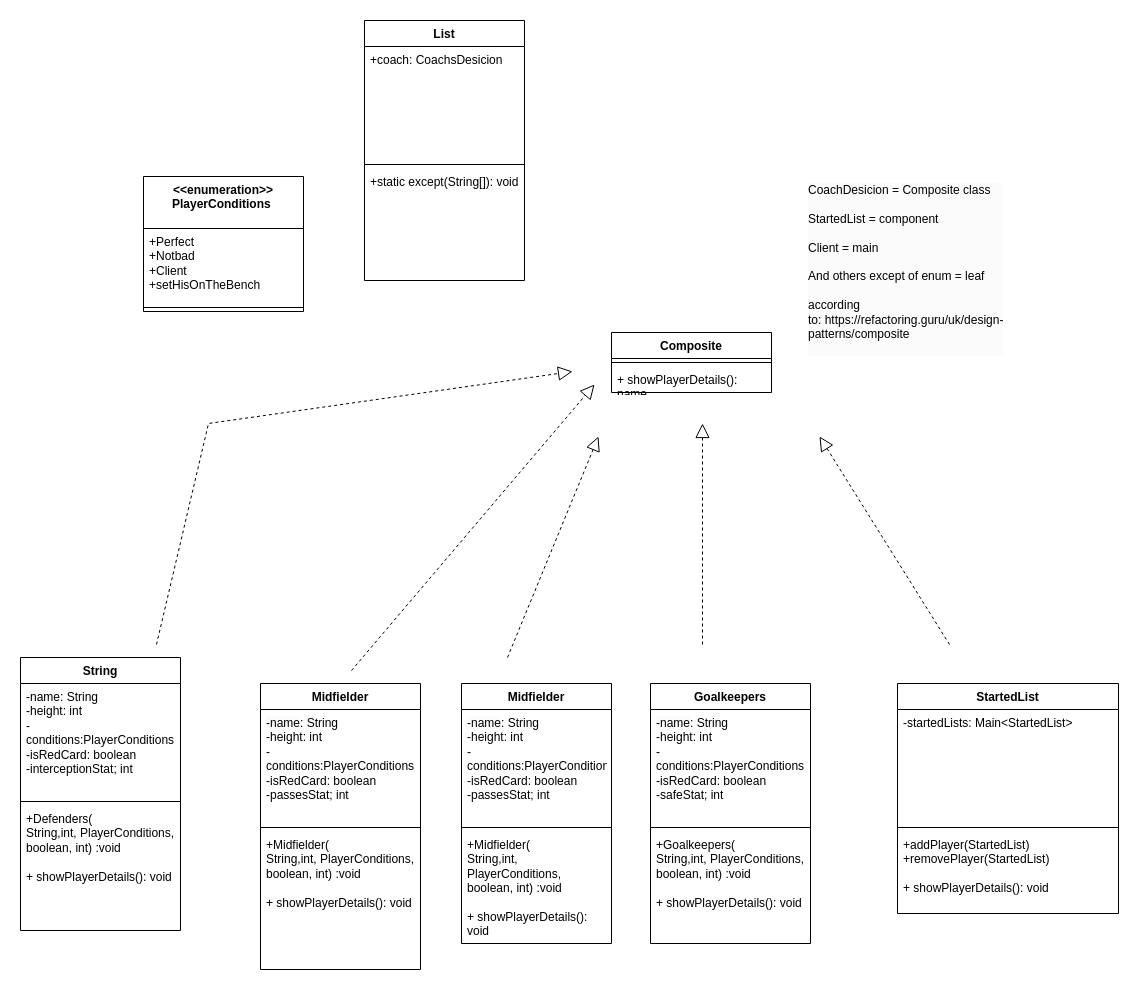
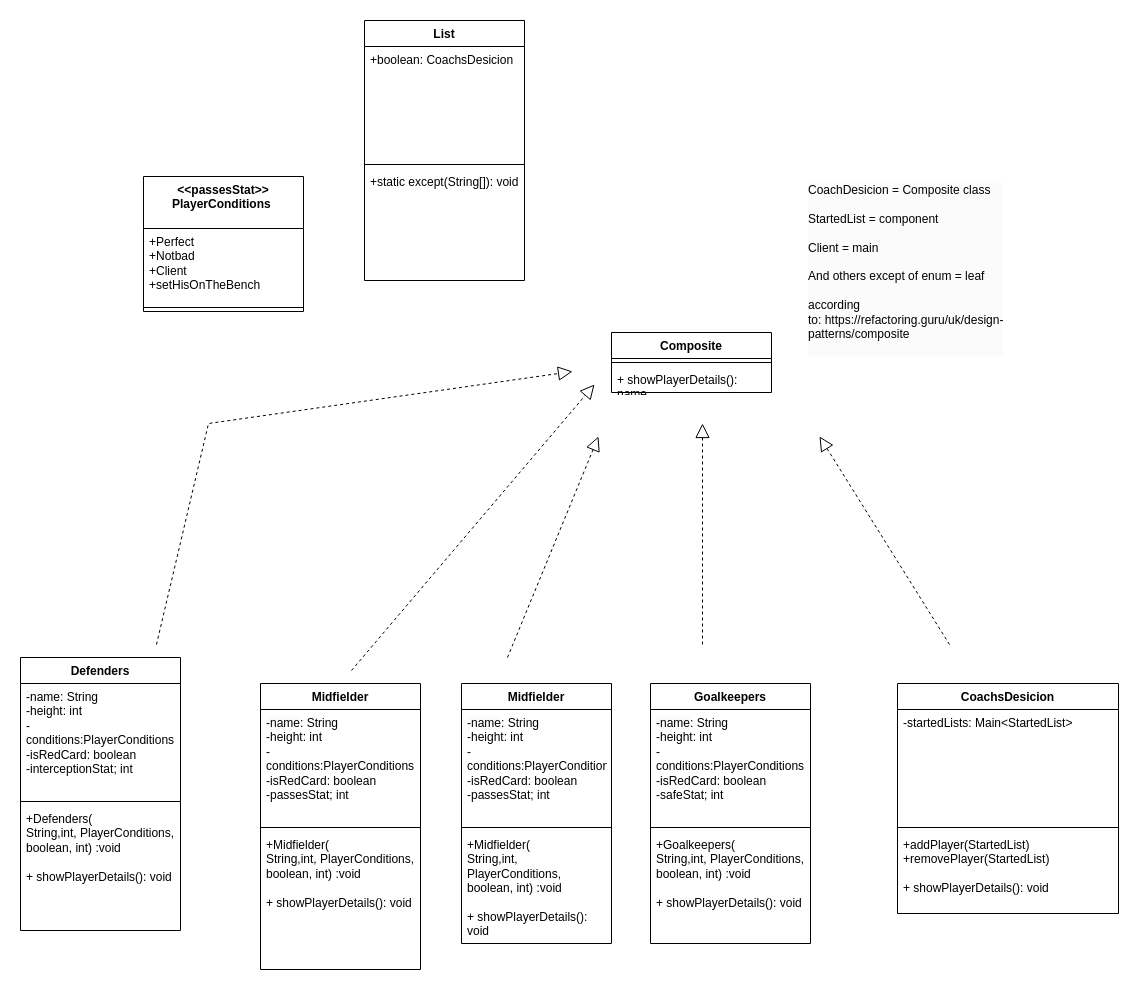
node "+coach: CoachsDesicion": label "+coach: CoachsDesicion" -> "+boolean: CoachsDesicion"
node "<<enumeration>> PlayerConditions": label "<<enumeration>> PlayerConditions" -> "<<passesStat>> PlayerConditions"
node "String": label "String" -> "Defenders"
node "StartedList": label "StartedList" -> "CoachsDesicion"
